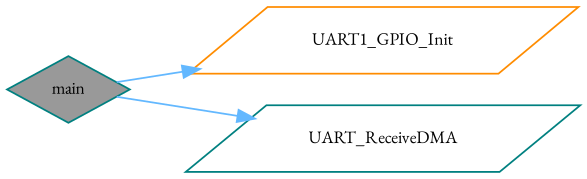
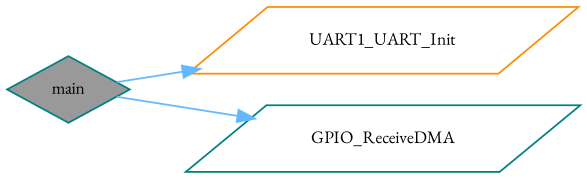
node "UART1_GPIO_Init": label "UART1_GPIO_Init" -> "UART1_UART_Init"
node "UART_ReceiveDMA": label "UART_ReceiveDMA" -> "GPIO_ReceiveDMA"
